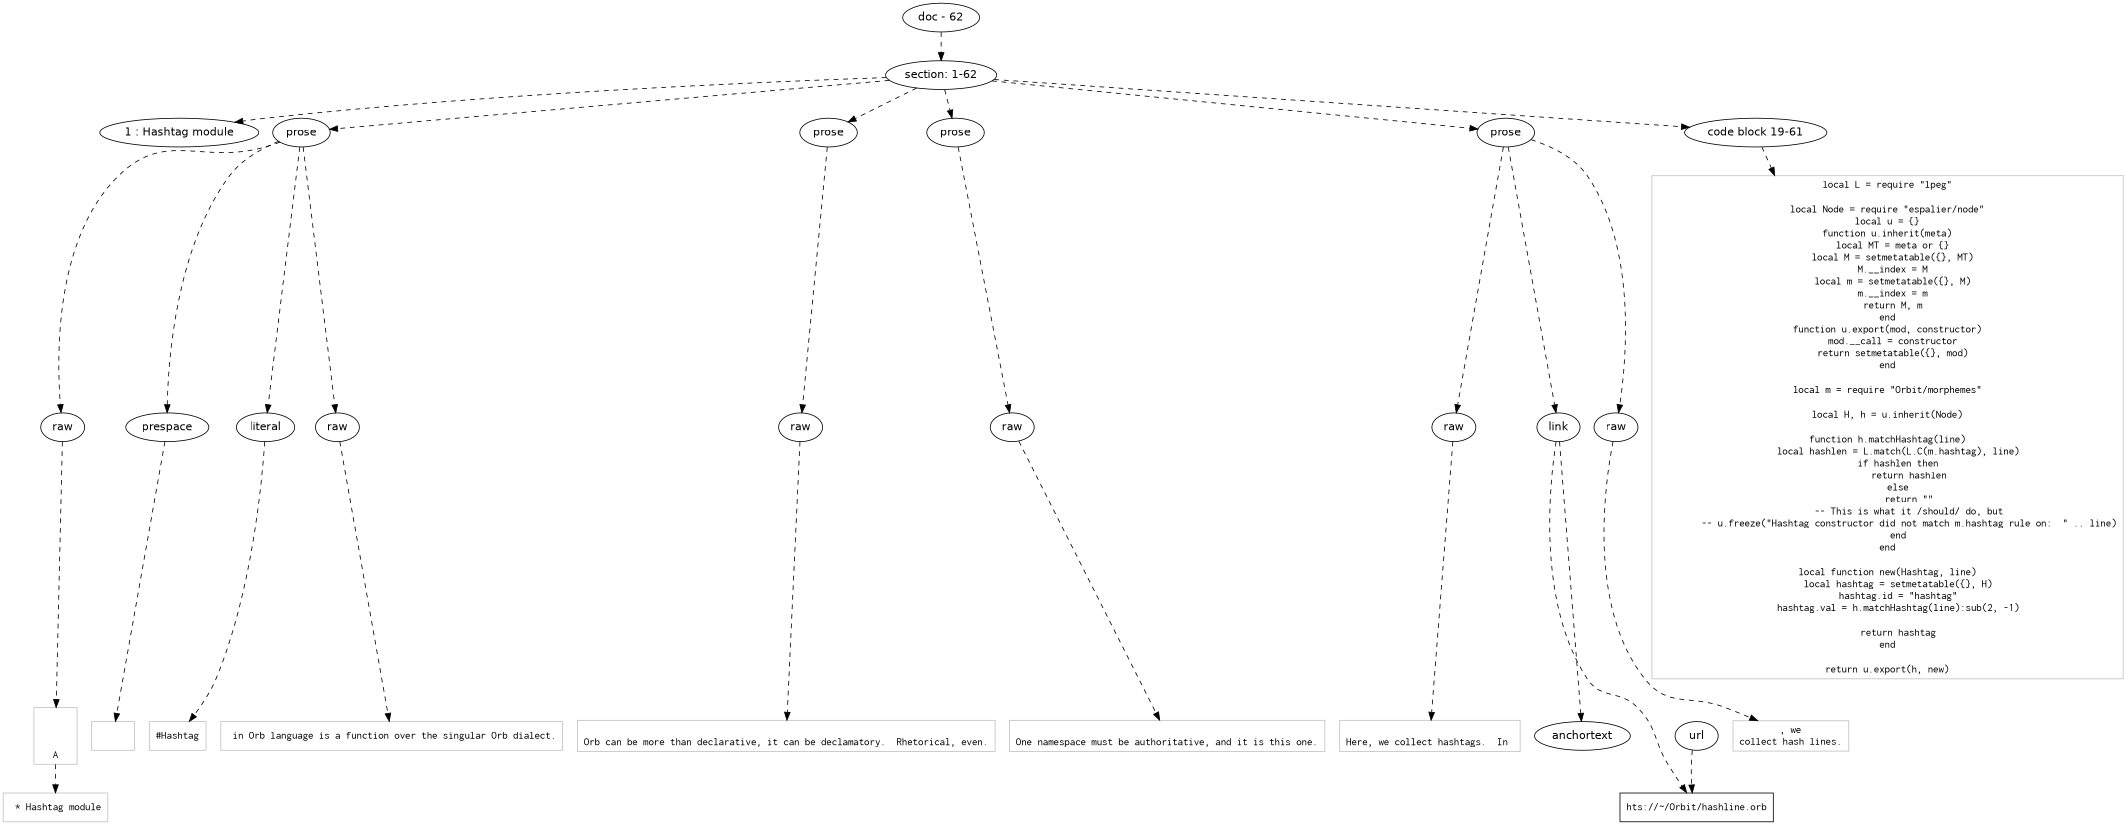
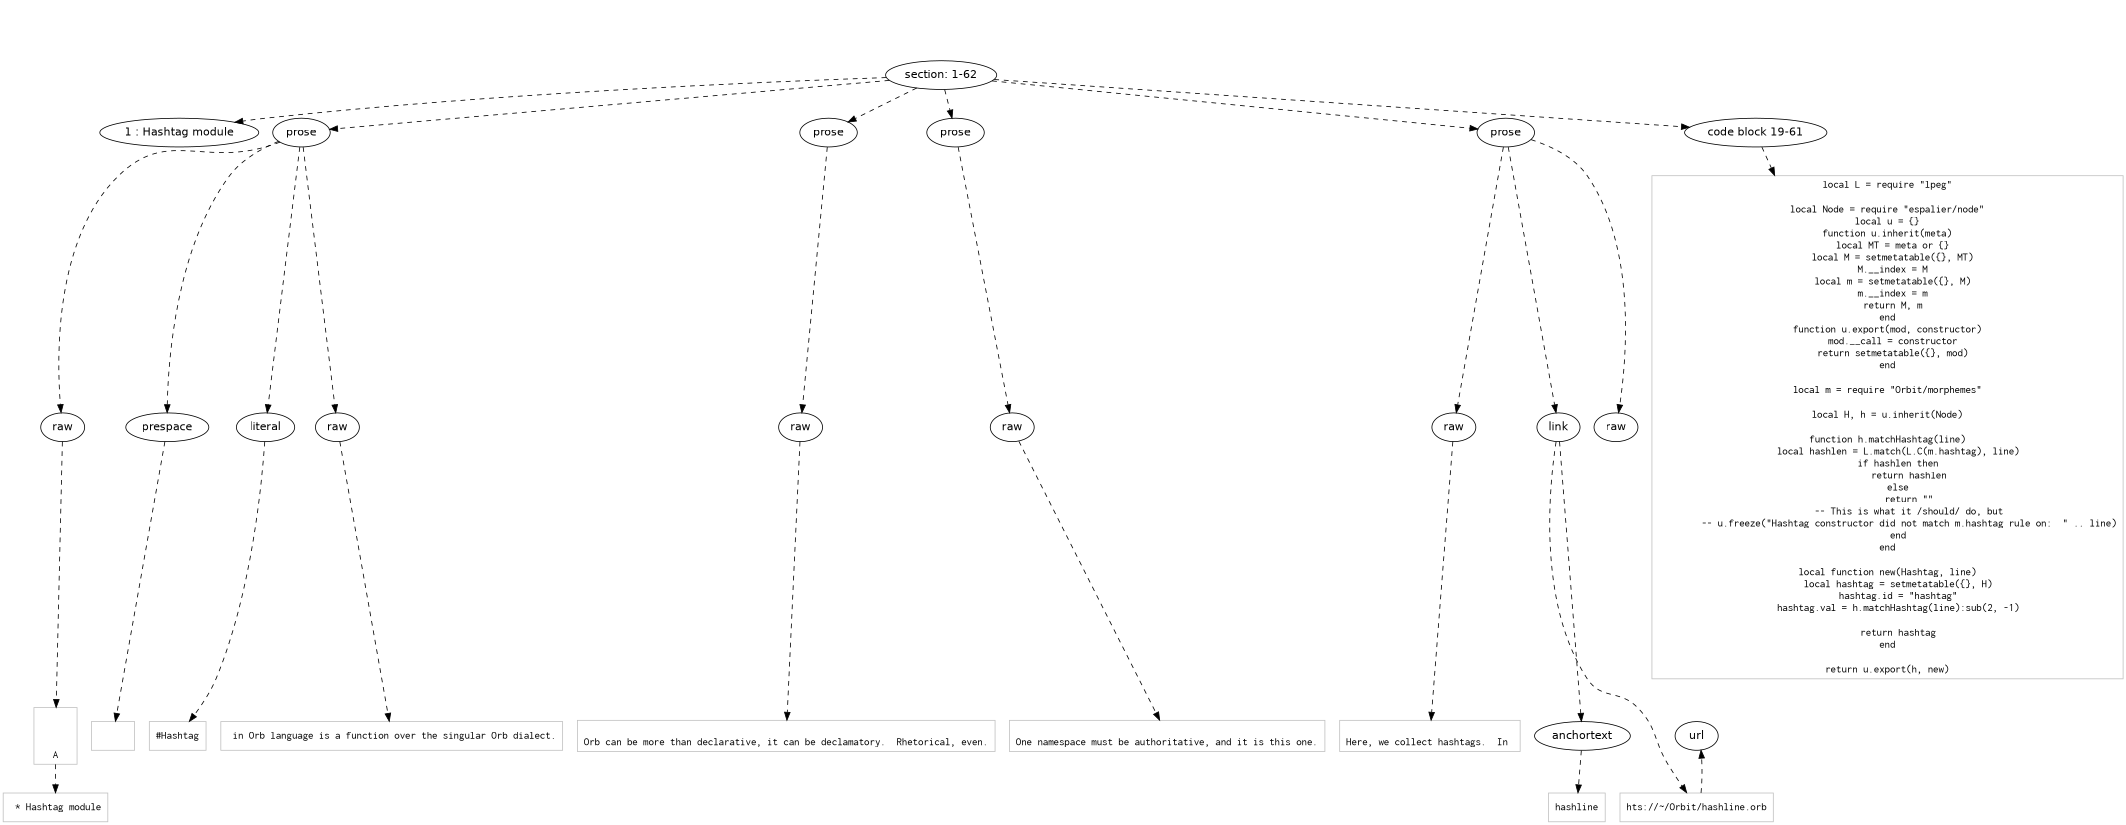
node "doc - 62": removed
node ", we collect hash lines.": removed
edge "url" -> "hts://~/Orbit/hashline.orb": reversed
node "hashline": added
node "hts://~/Orbit/hashline.orb": color black -> Gray
